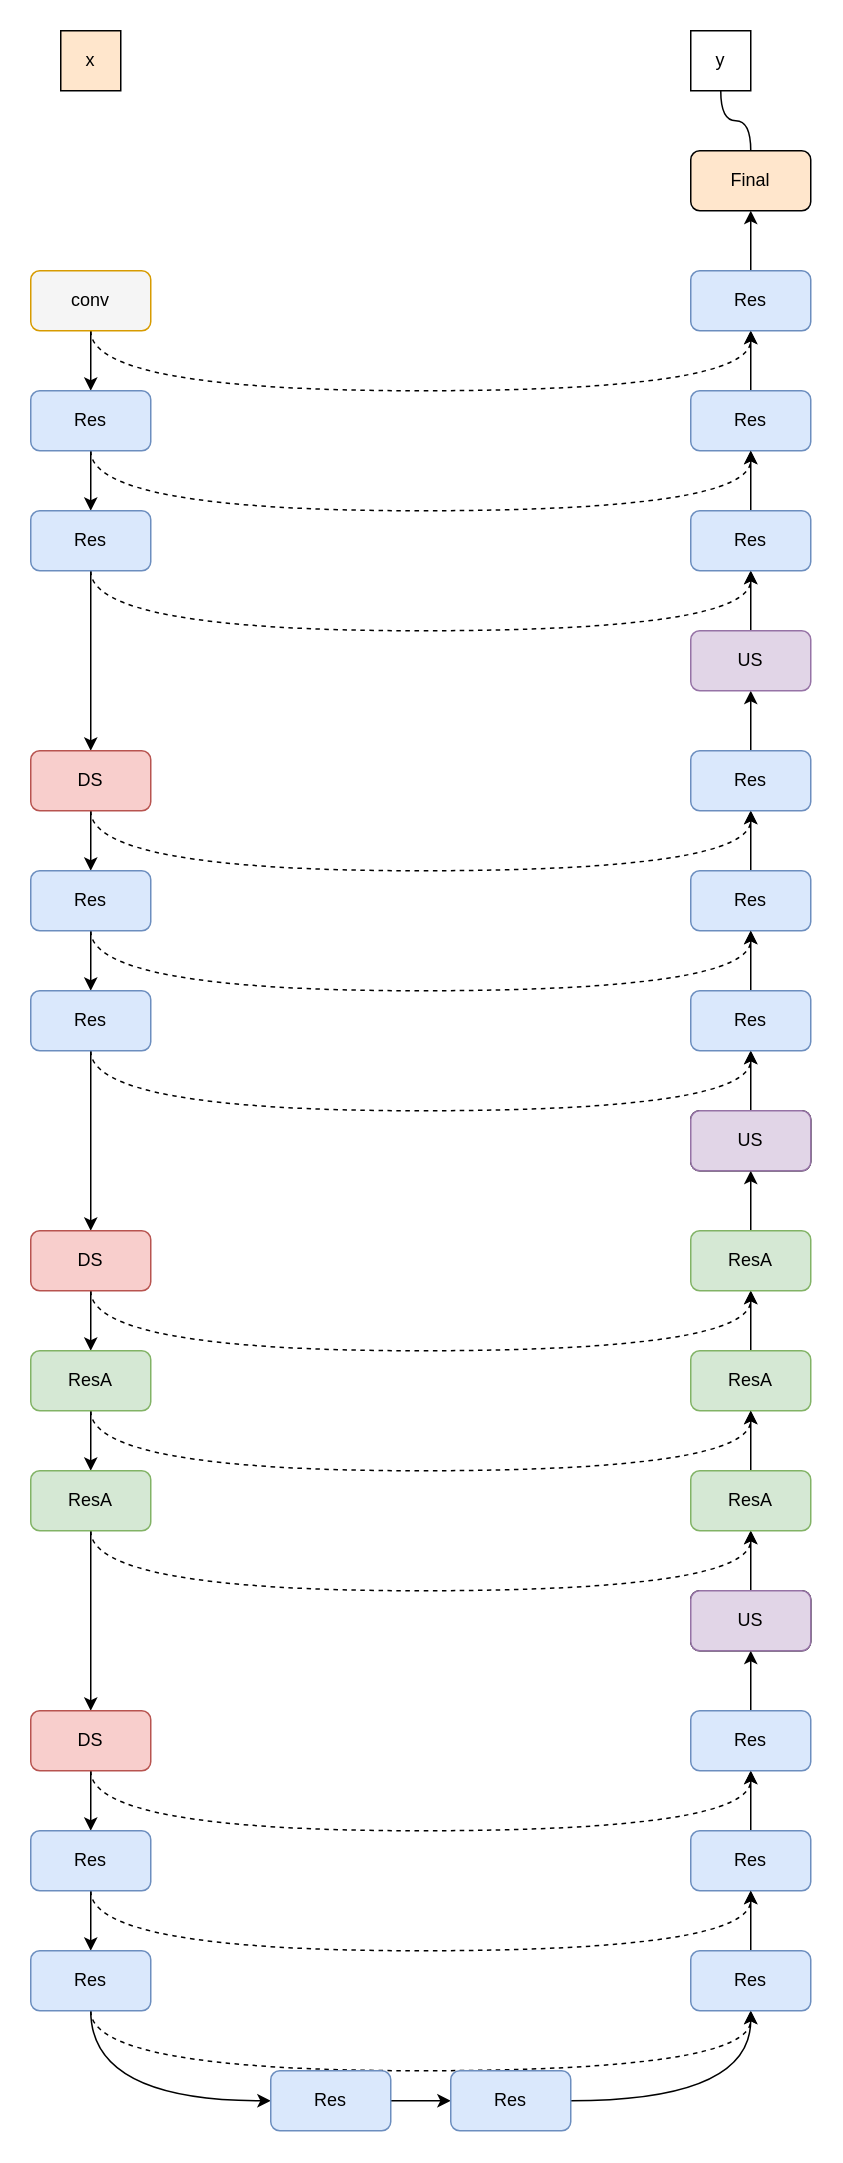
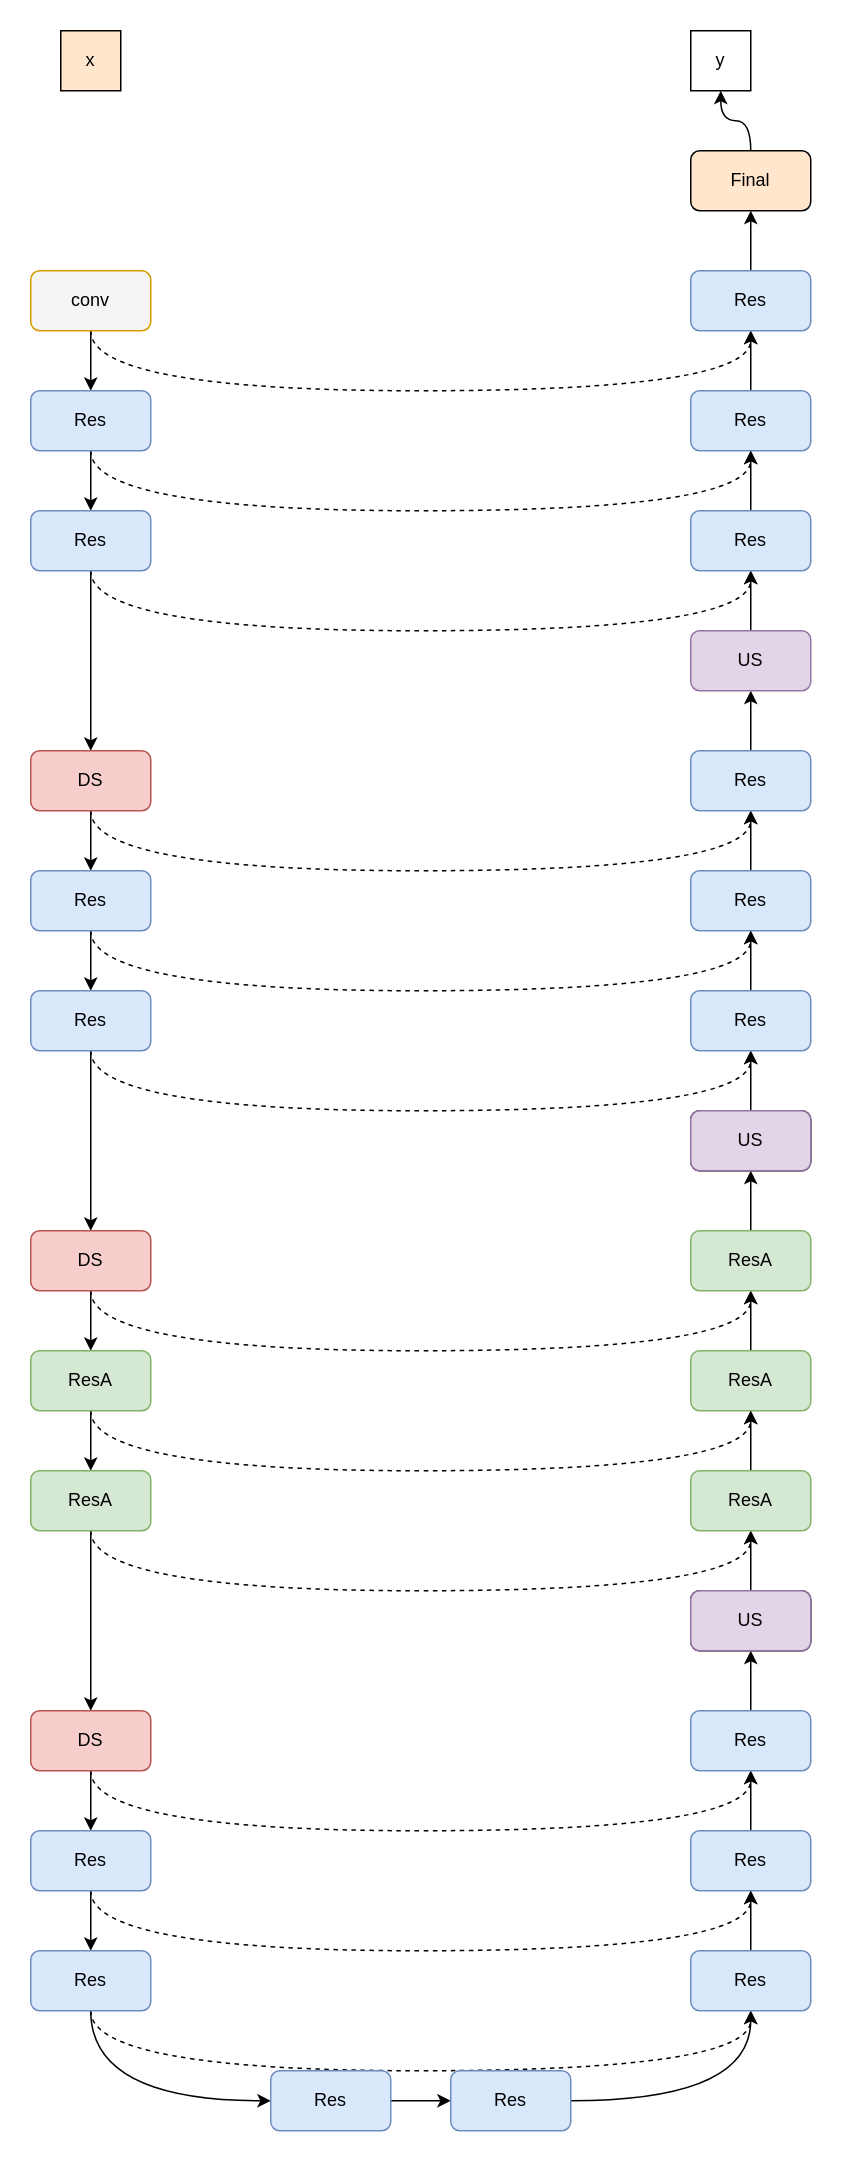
edge "y" -- "Final": arrowhead none -> classic
